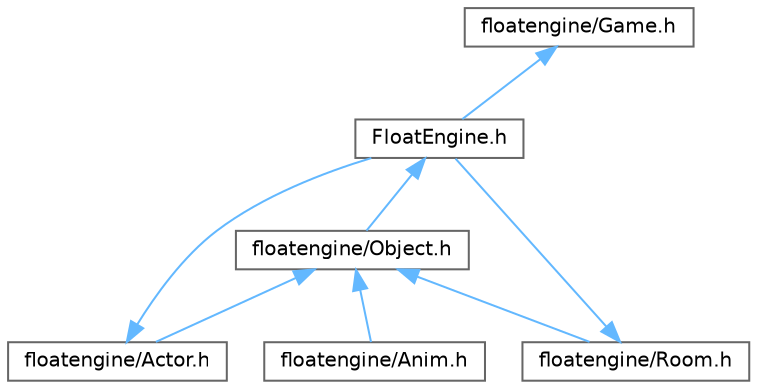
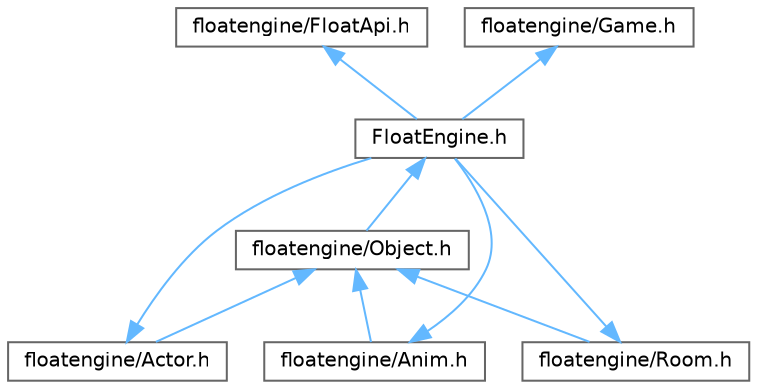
node "floatengine/FloatApi.h": added
edge "FloatEngine.h" -> "floatengine/Anim.h": added
